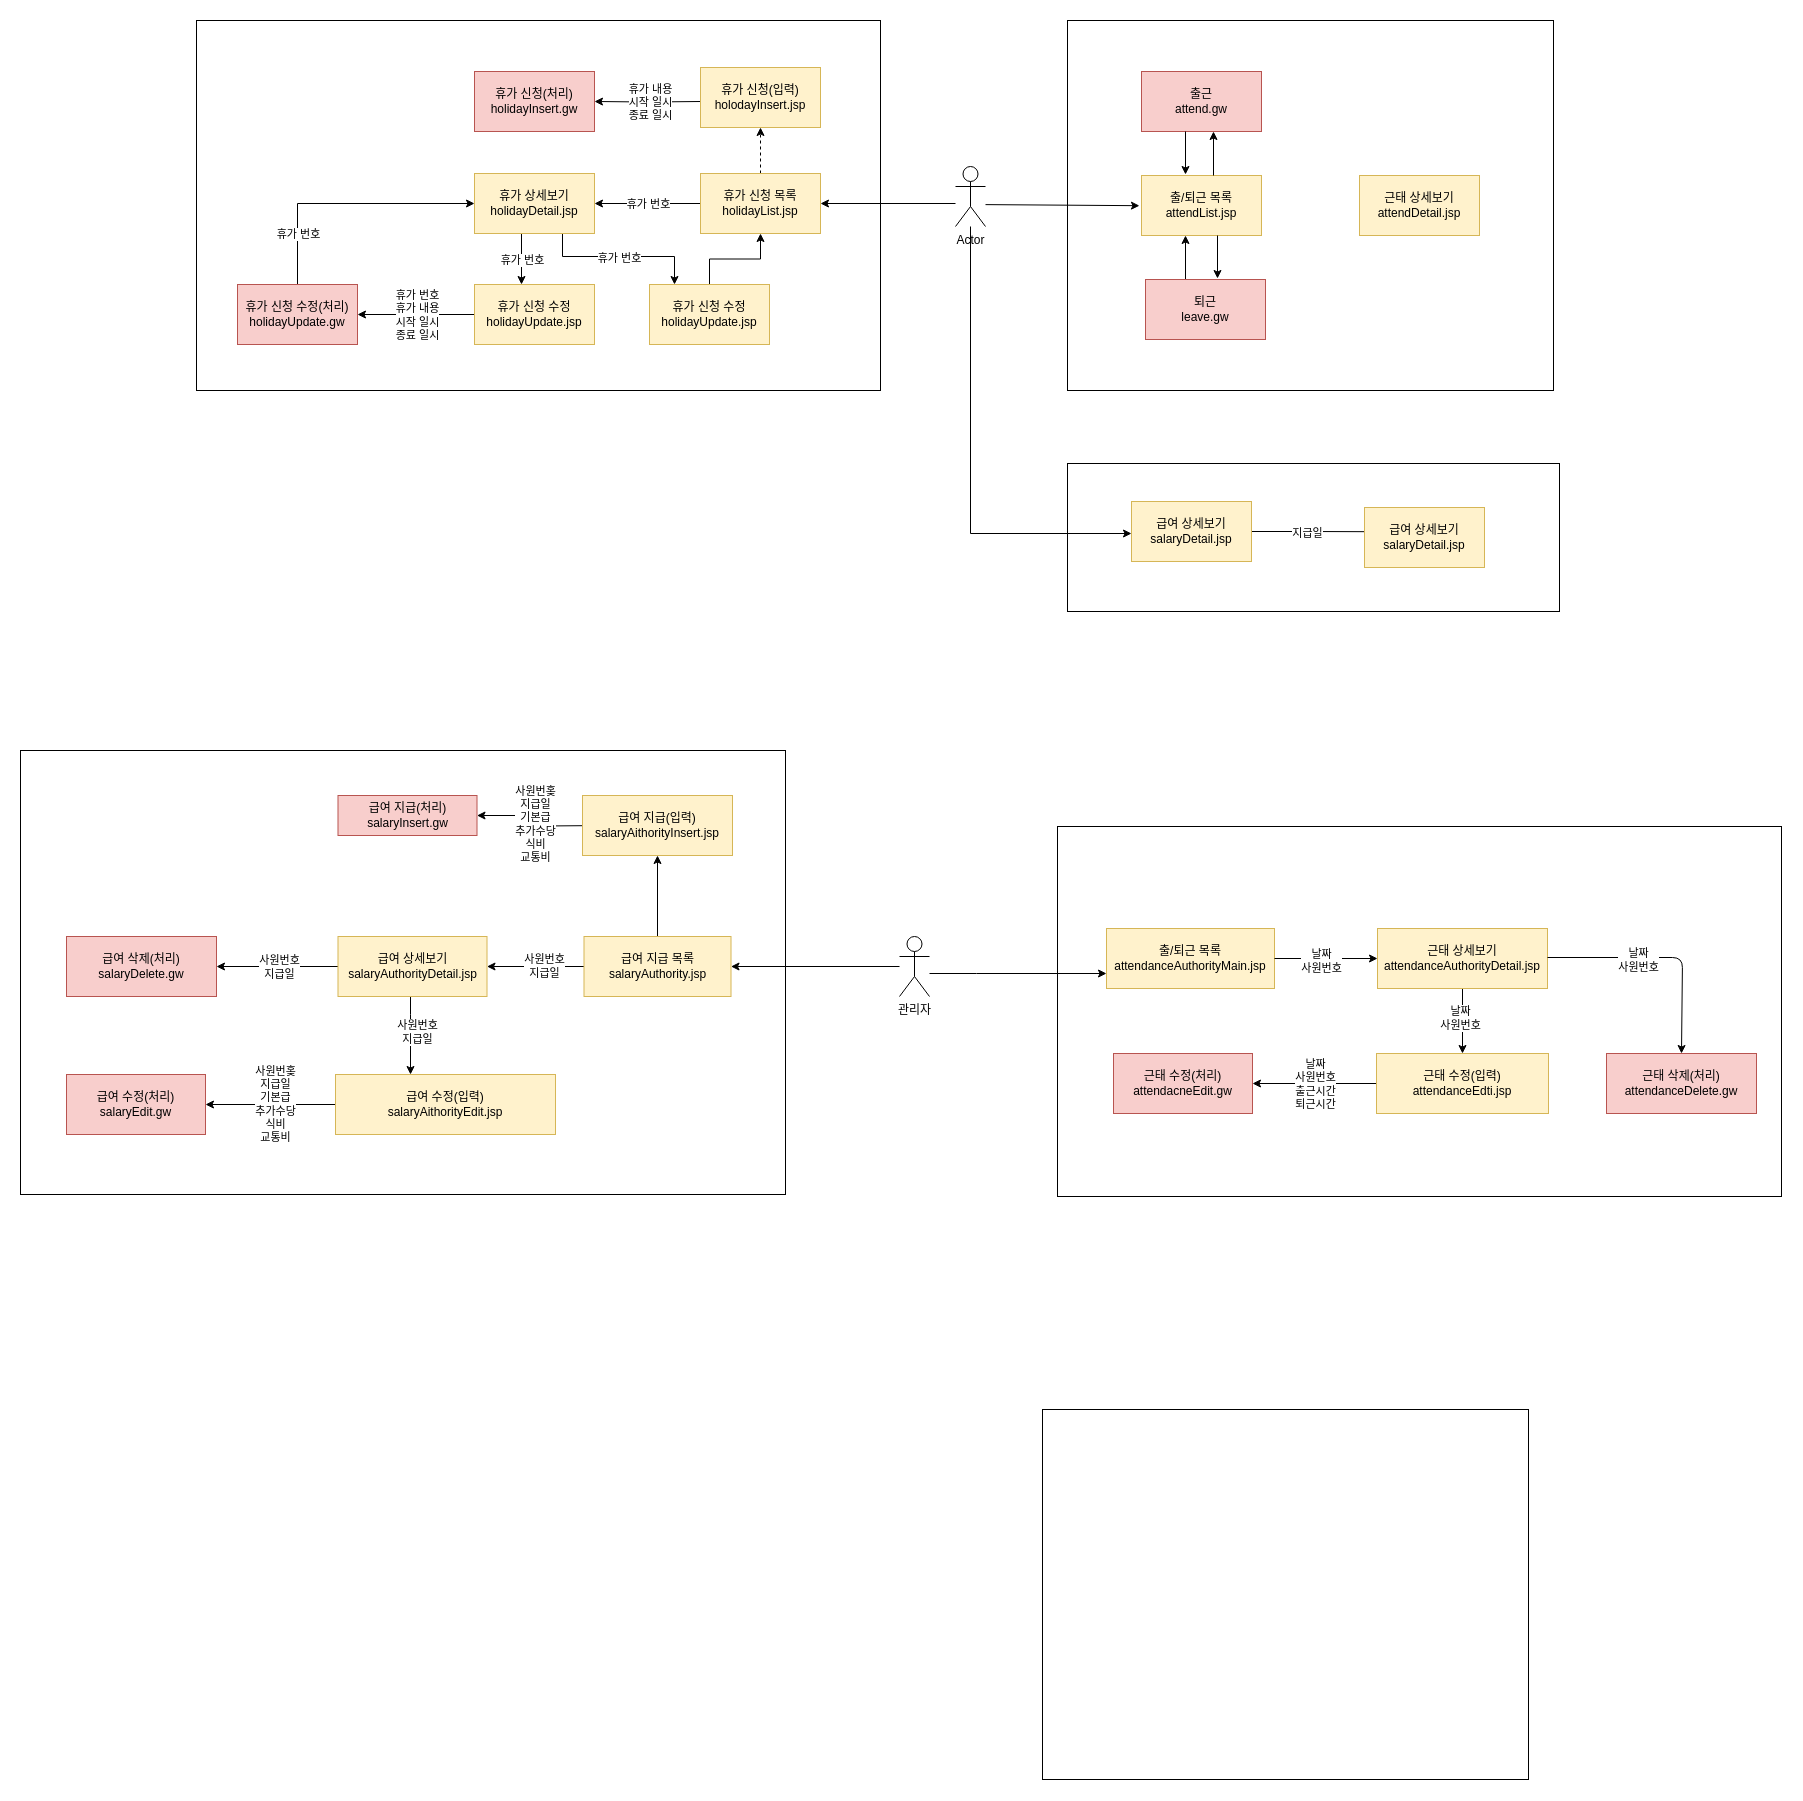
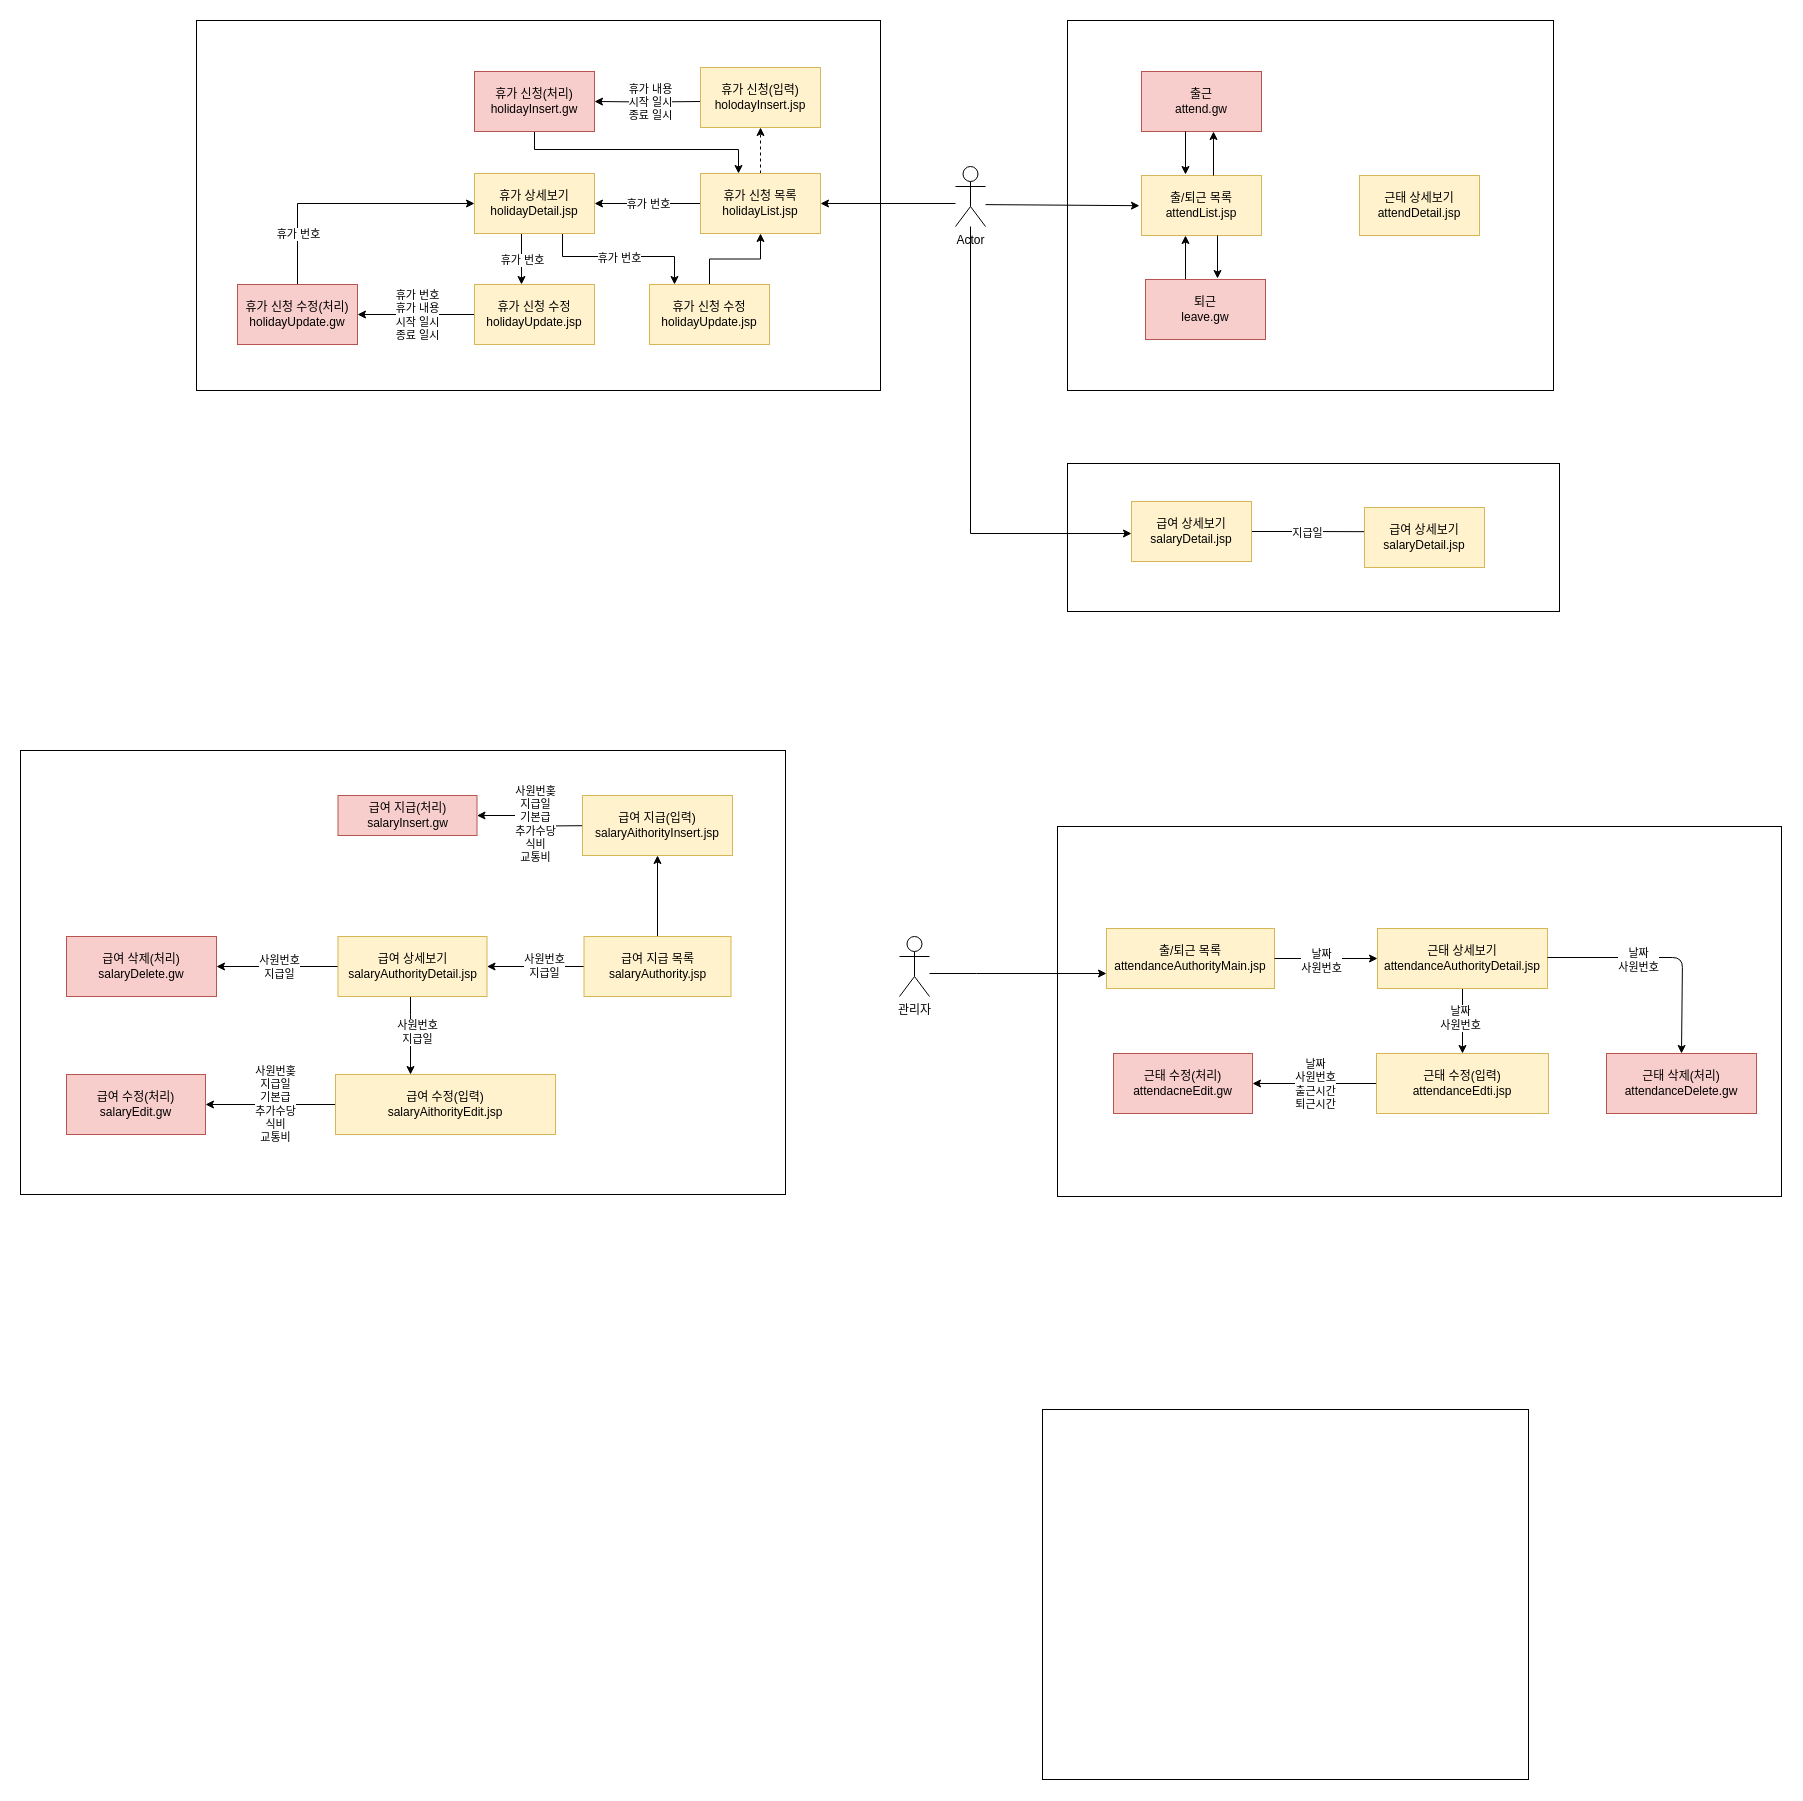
edge "휴가 신청(처리) holidayInsert.gw" -> "휴가 신청 목록 holidayList.jsp": added
edge "관리자" -> "급여 지급 목록 salaryAuthority.jsp": removed
